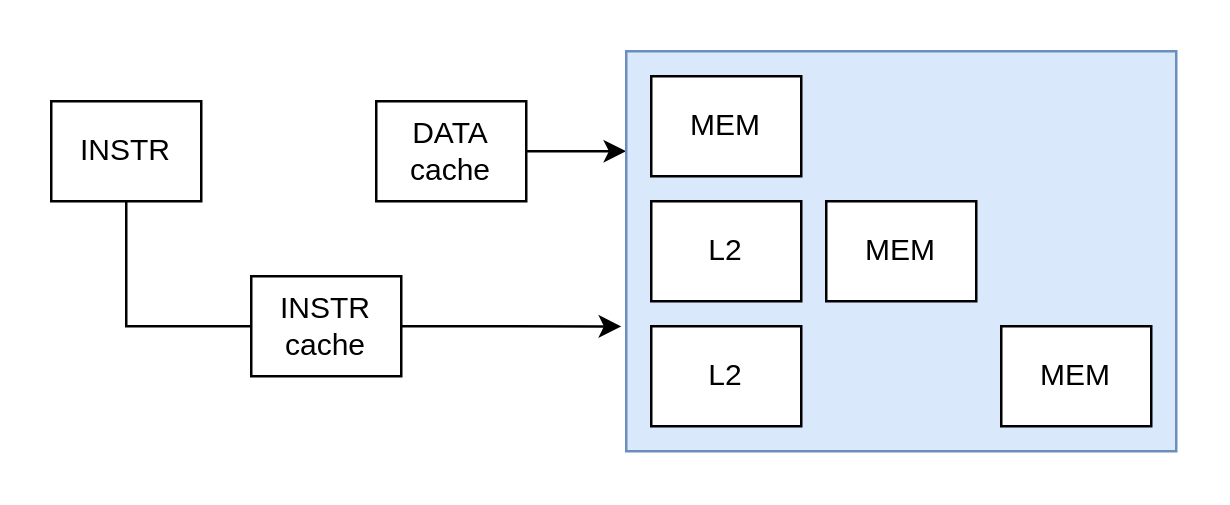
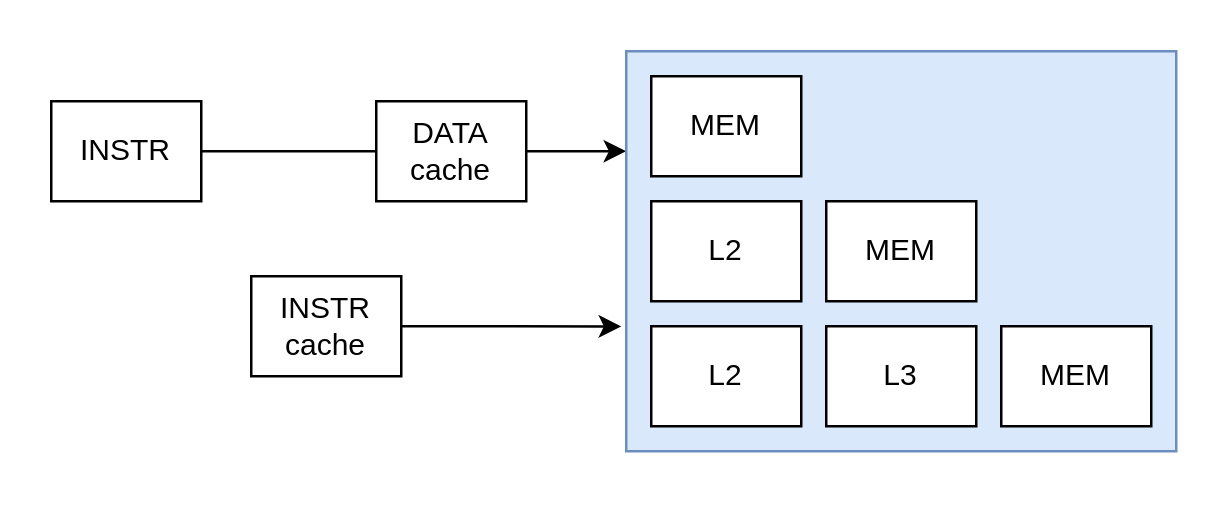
edge "INSTR" -- "DATA cache": added
edge "INSTR" -- "INSTR cache": removed
node "L3": added
